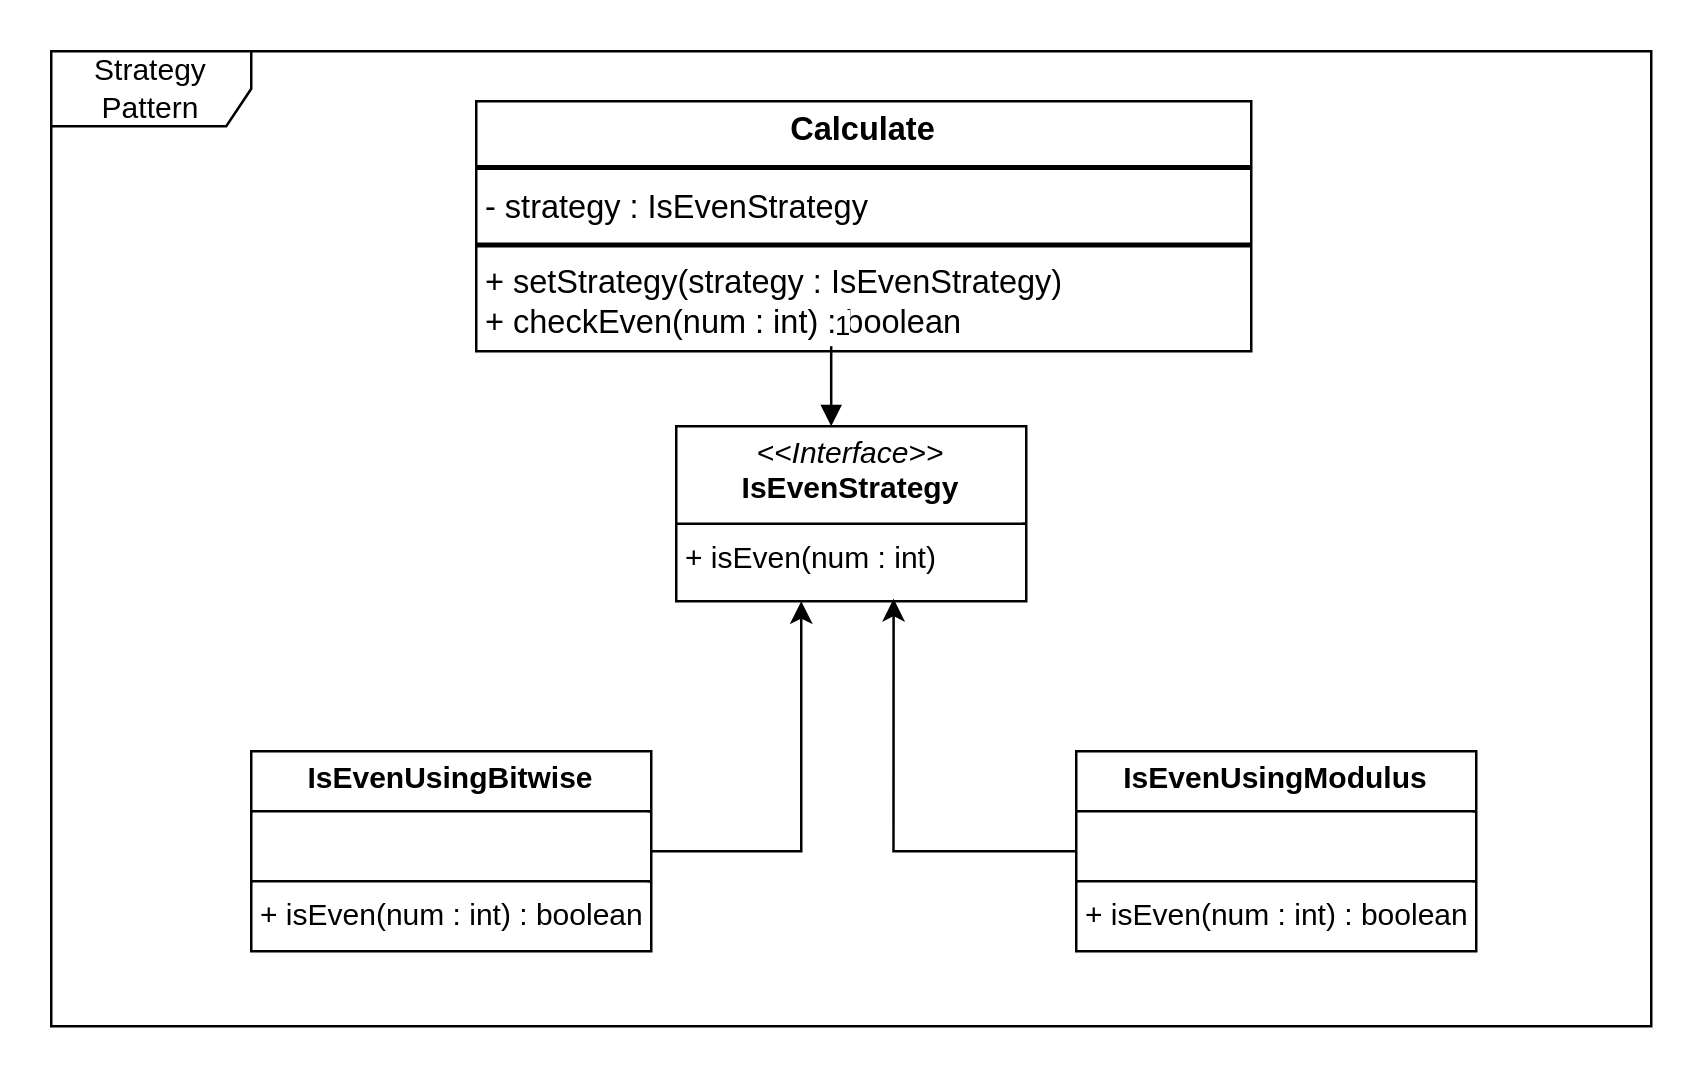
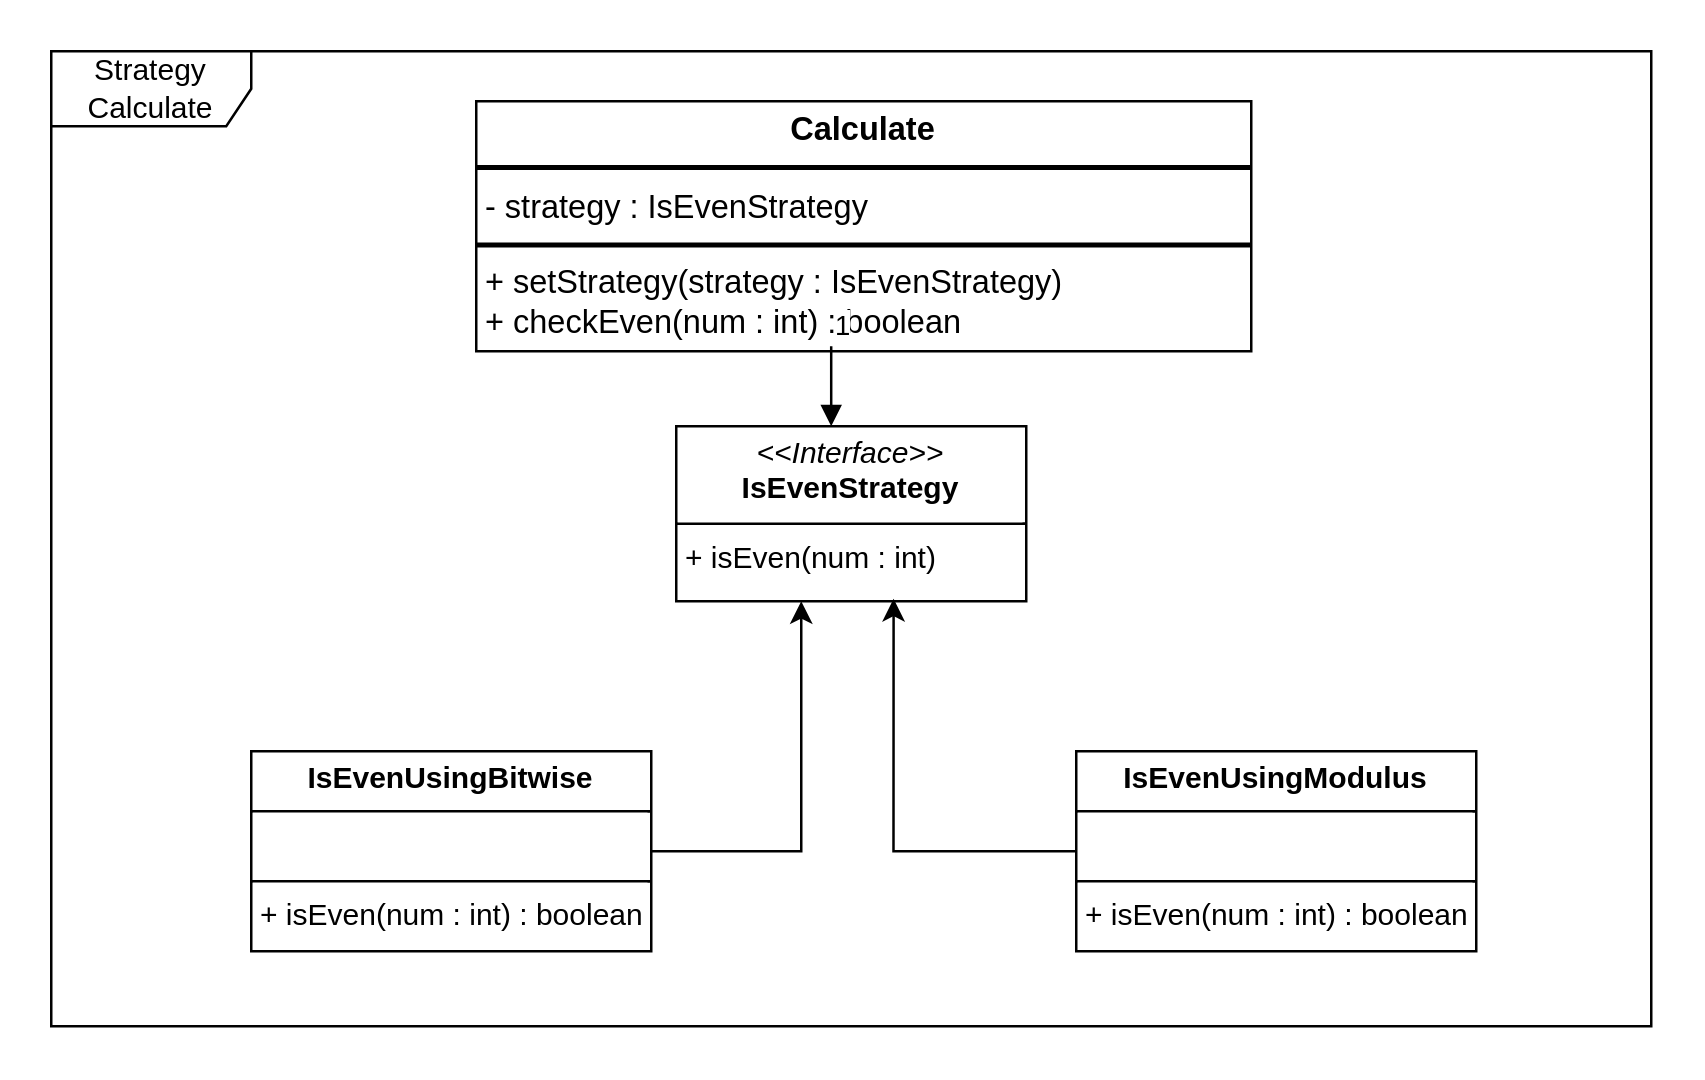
node "Strategy Pattern": label "Strategy Pattern" -> "Strategy Calculate"
